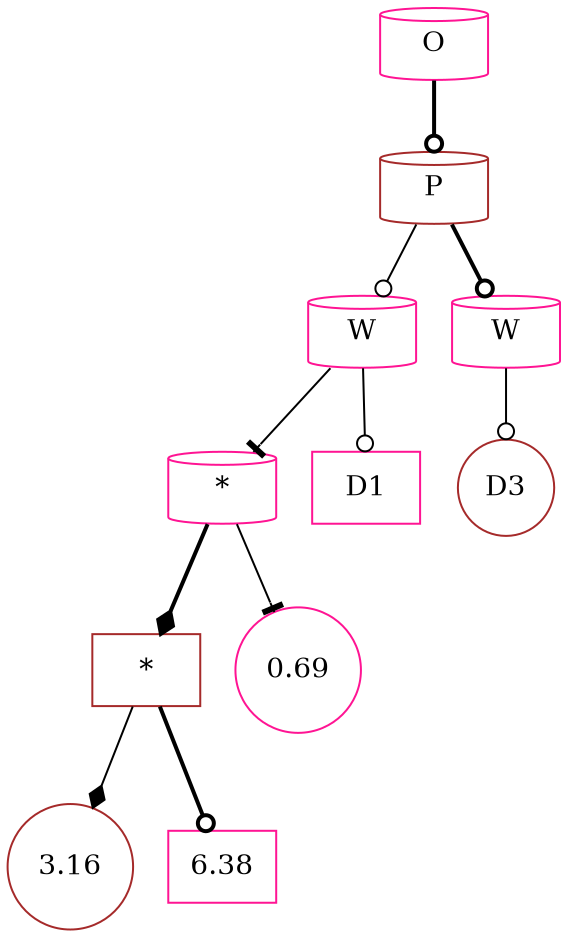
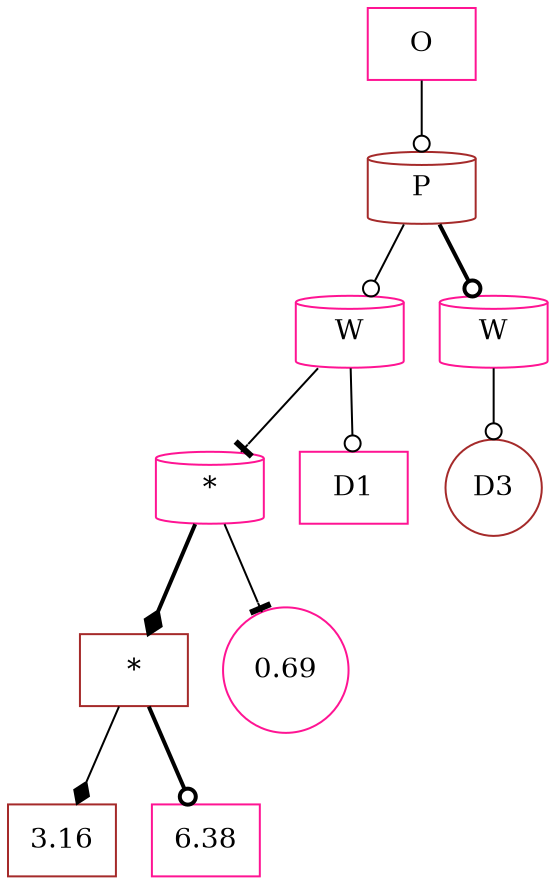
node "O": shape cylinder -> box
edge "O" -> "P": style bold -> solid
node "3.16": shape circle -> box
